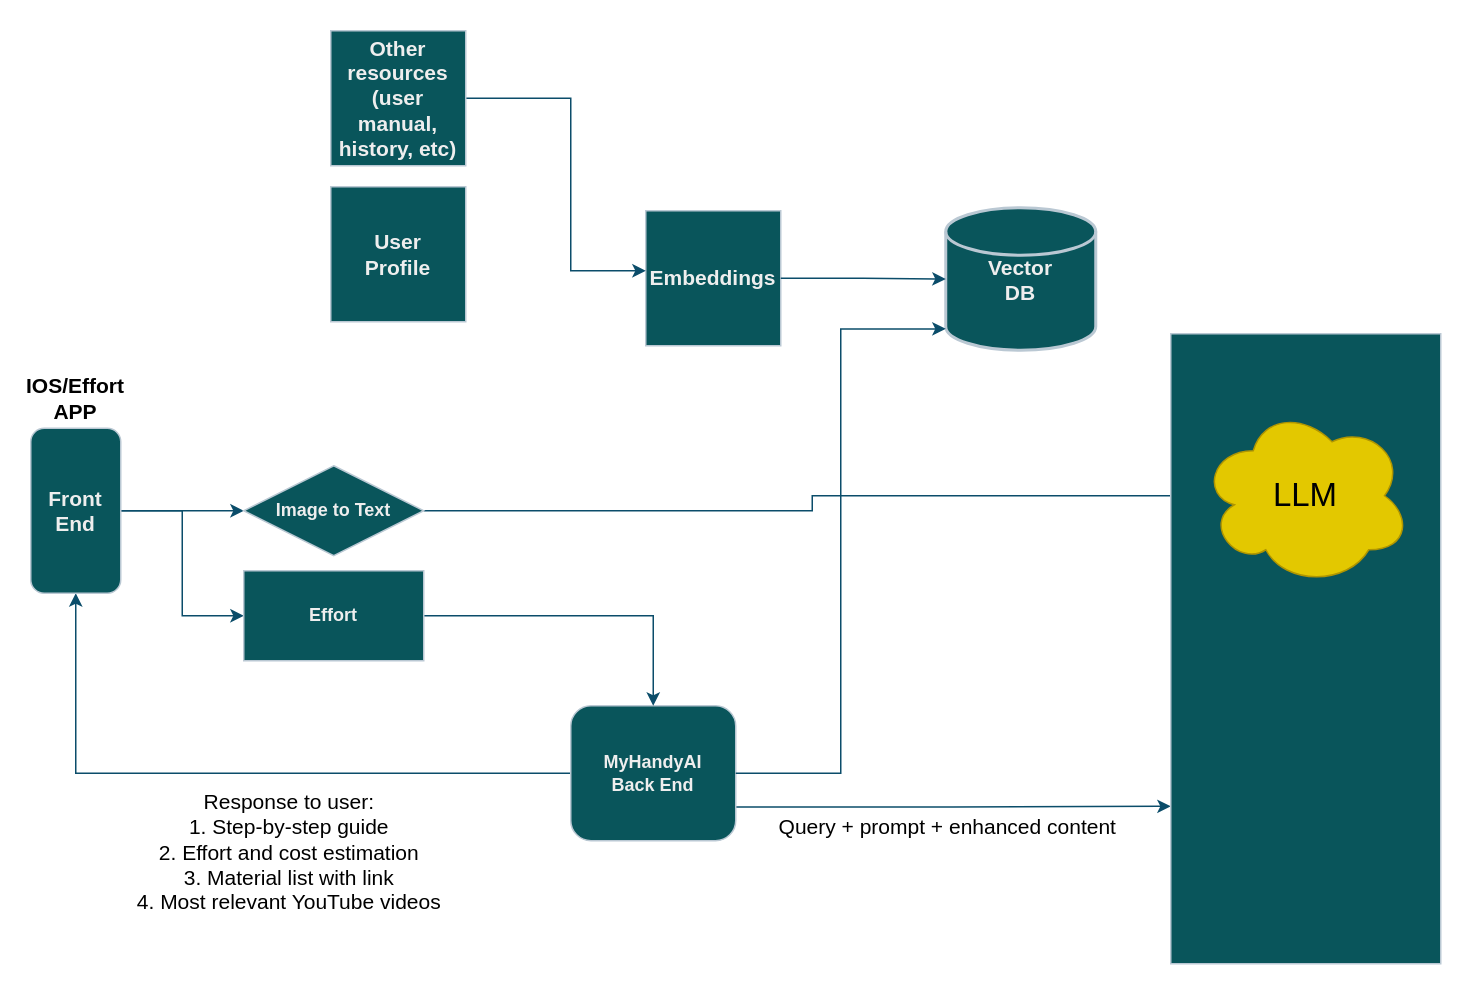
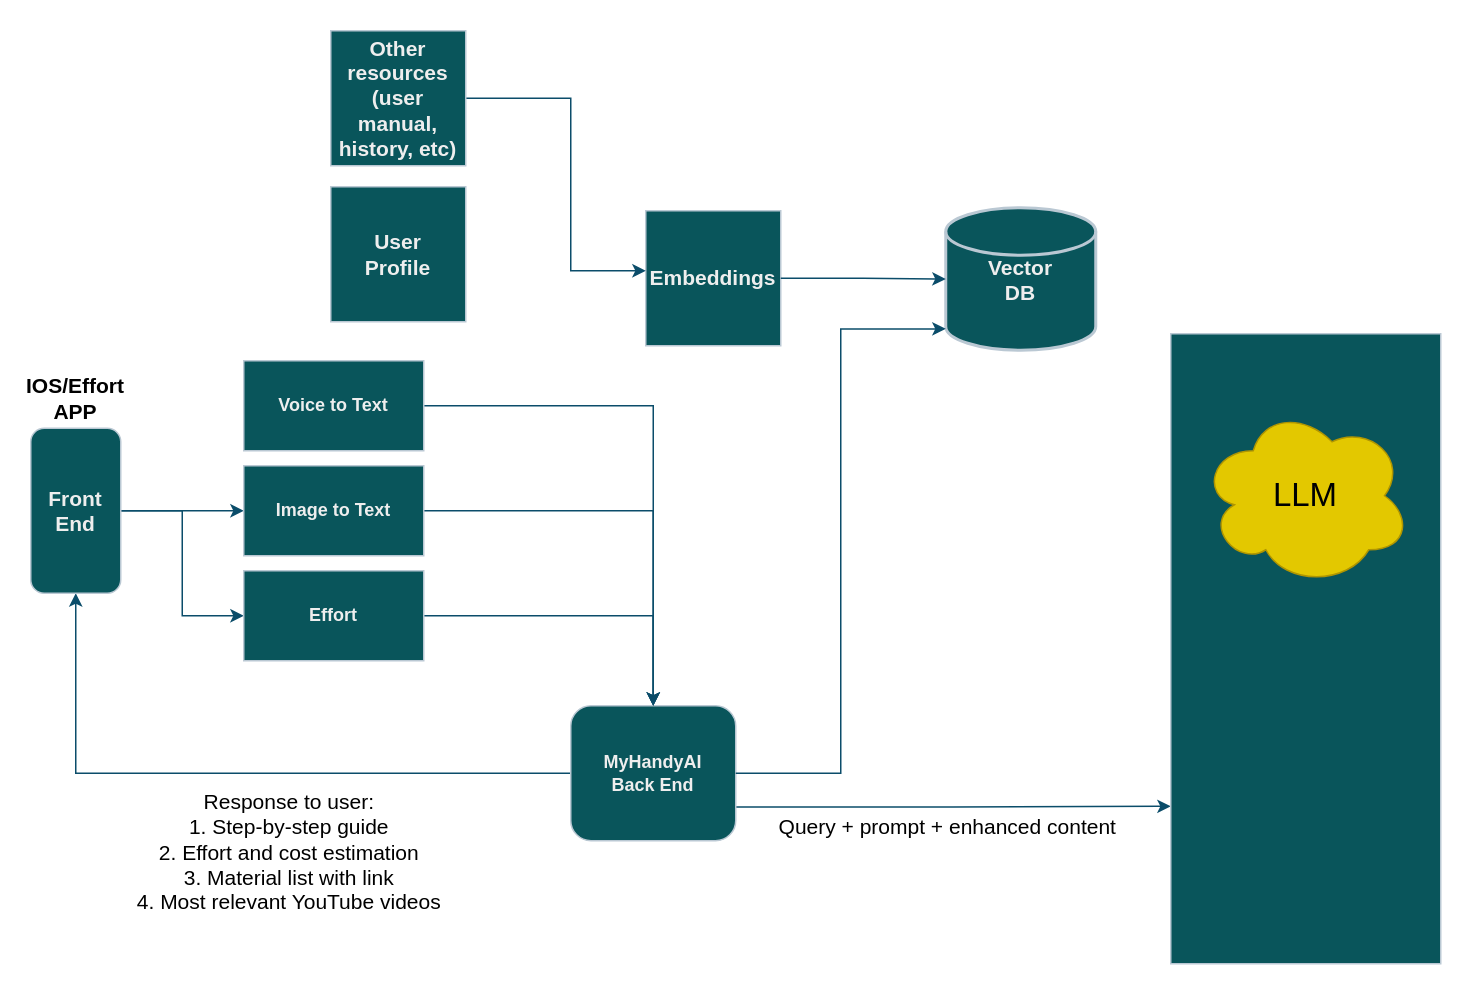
node "Voice to Text": added
edge "Voice to Text" -> "MyHandyAI Back End": added
edge "Image to Text" -> "LLM": now "Image to Text" -> "MyHandyAI Back End"
node "Image to Text": shape diamond -> rectangle
